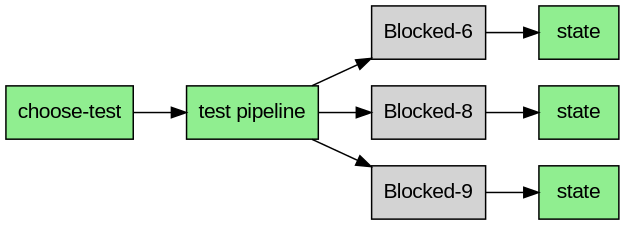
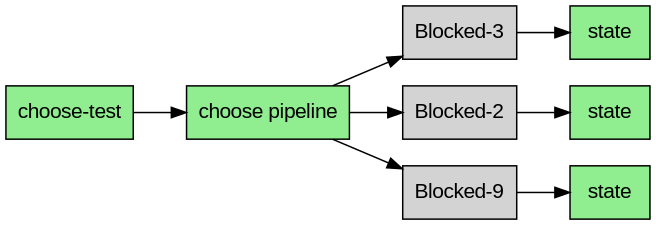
node "Blocked-6": label "Blocked-6" -> "Blocked-3"
node "test pipeline": label "test pipeline" -> "choose pipeline"
node "Blocked-8": label "Blocked-8" -> "Blocked-2"
